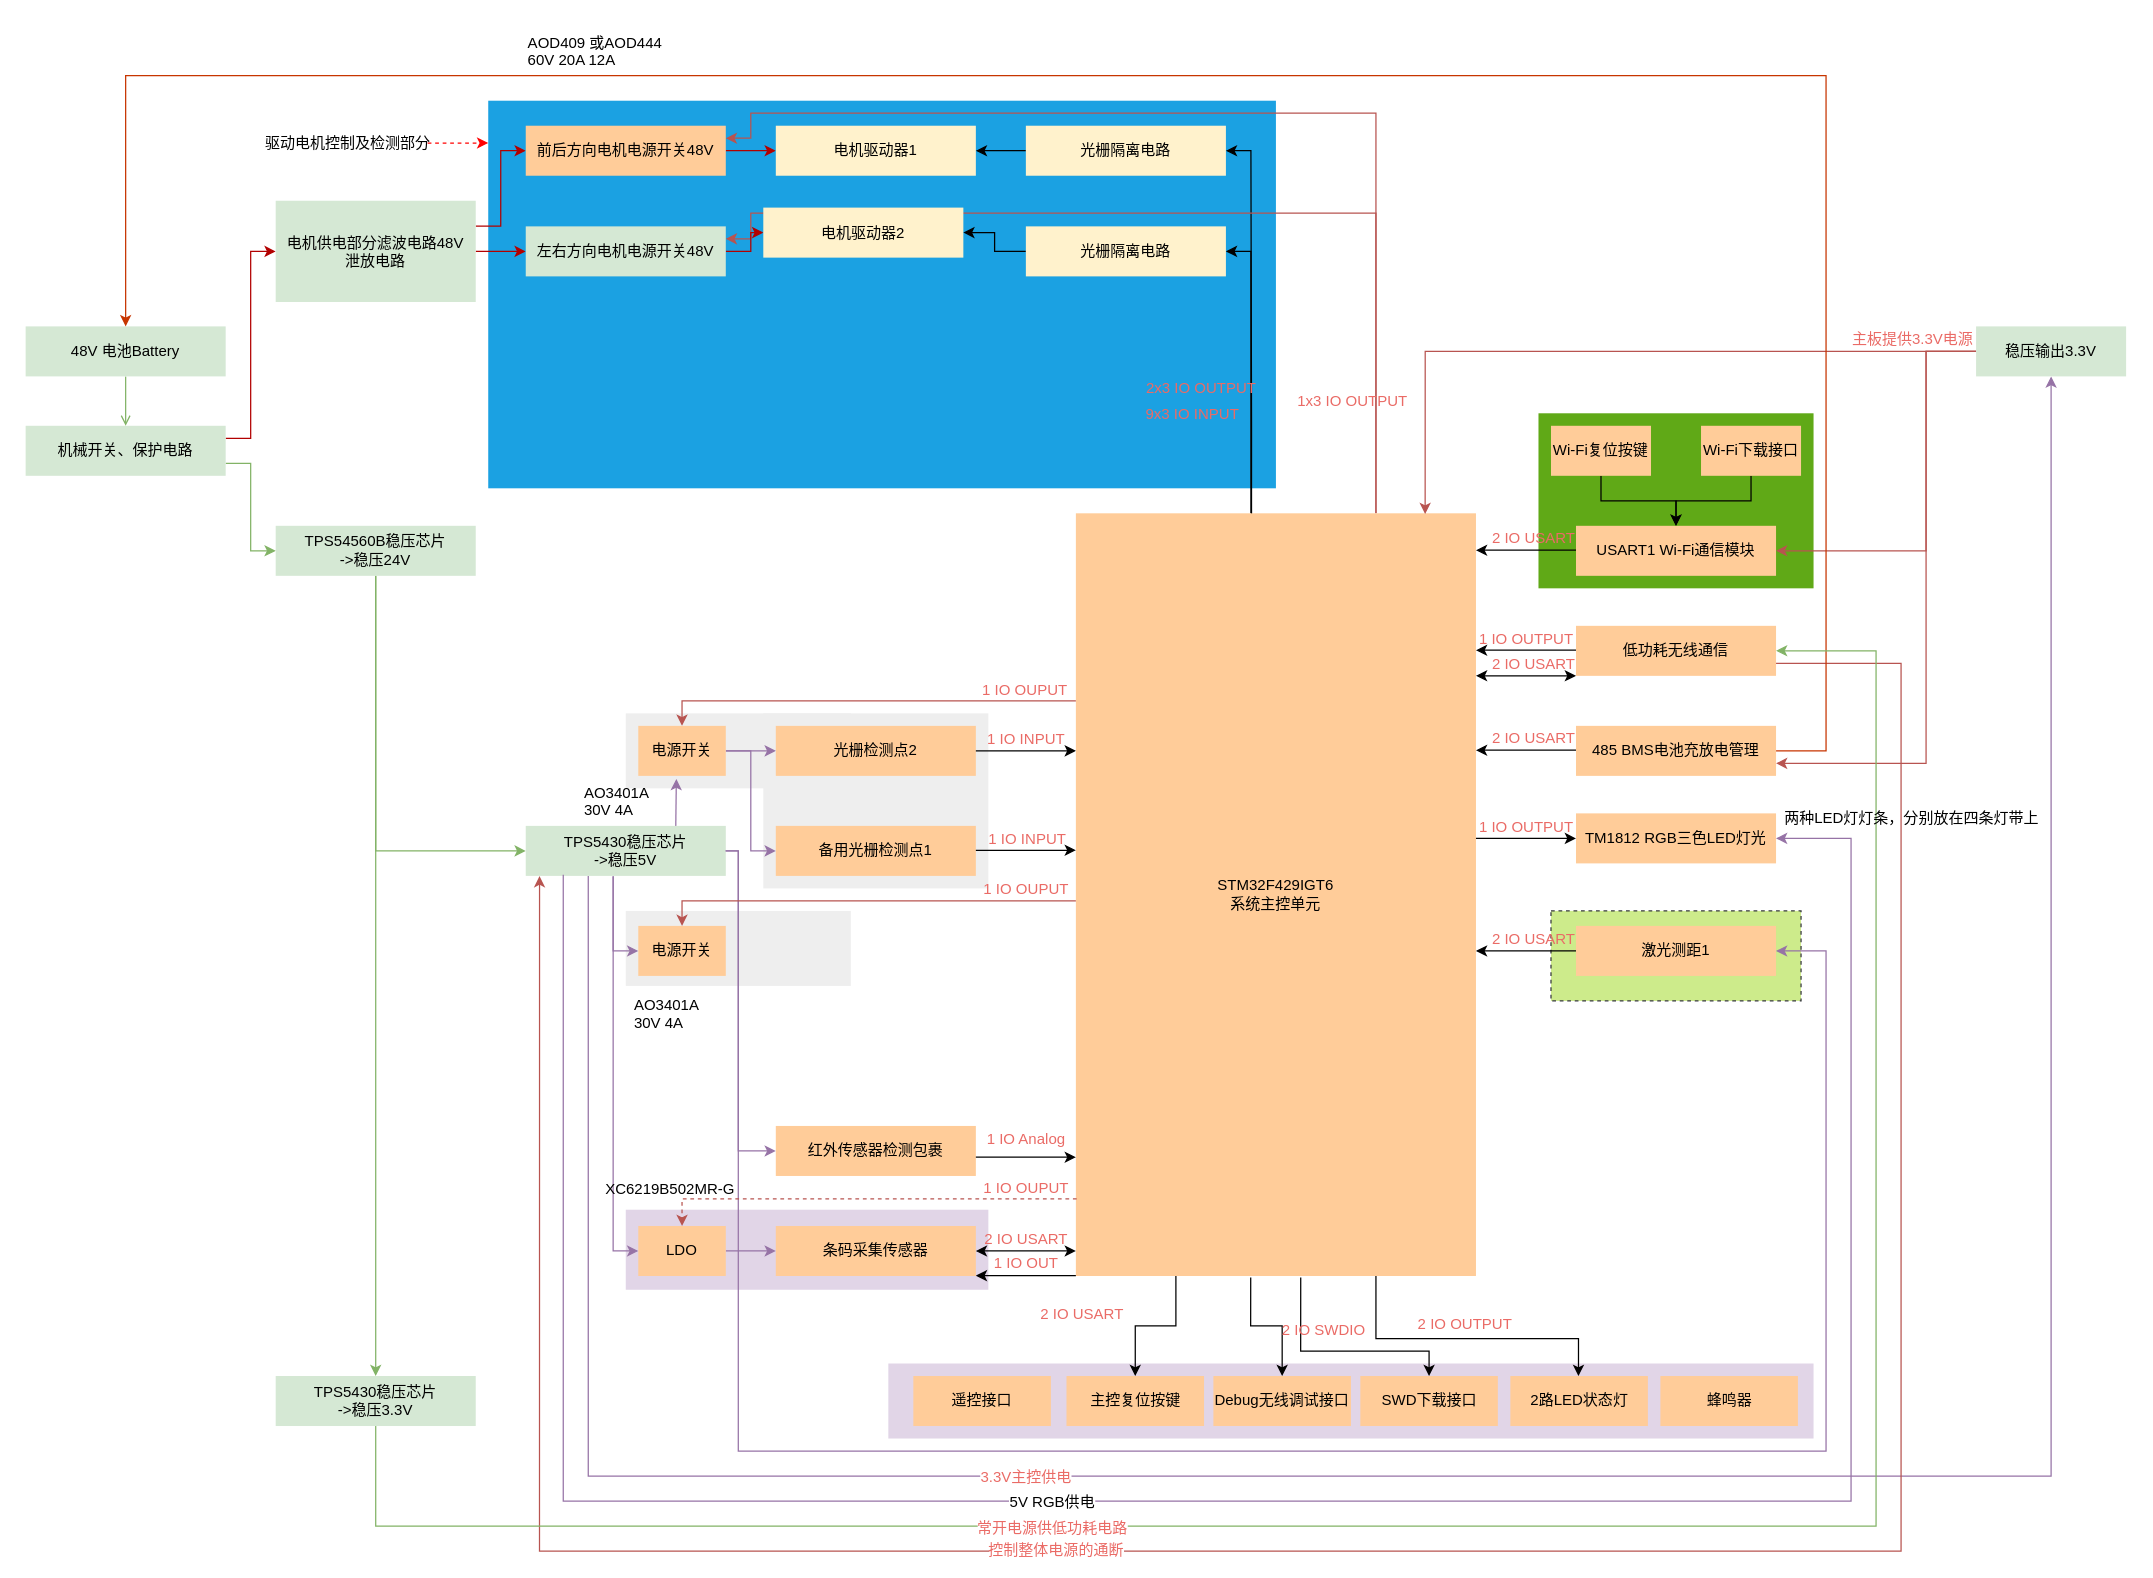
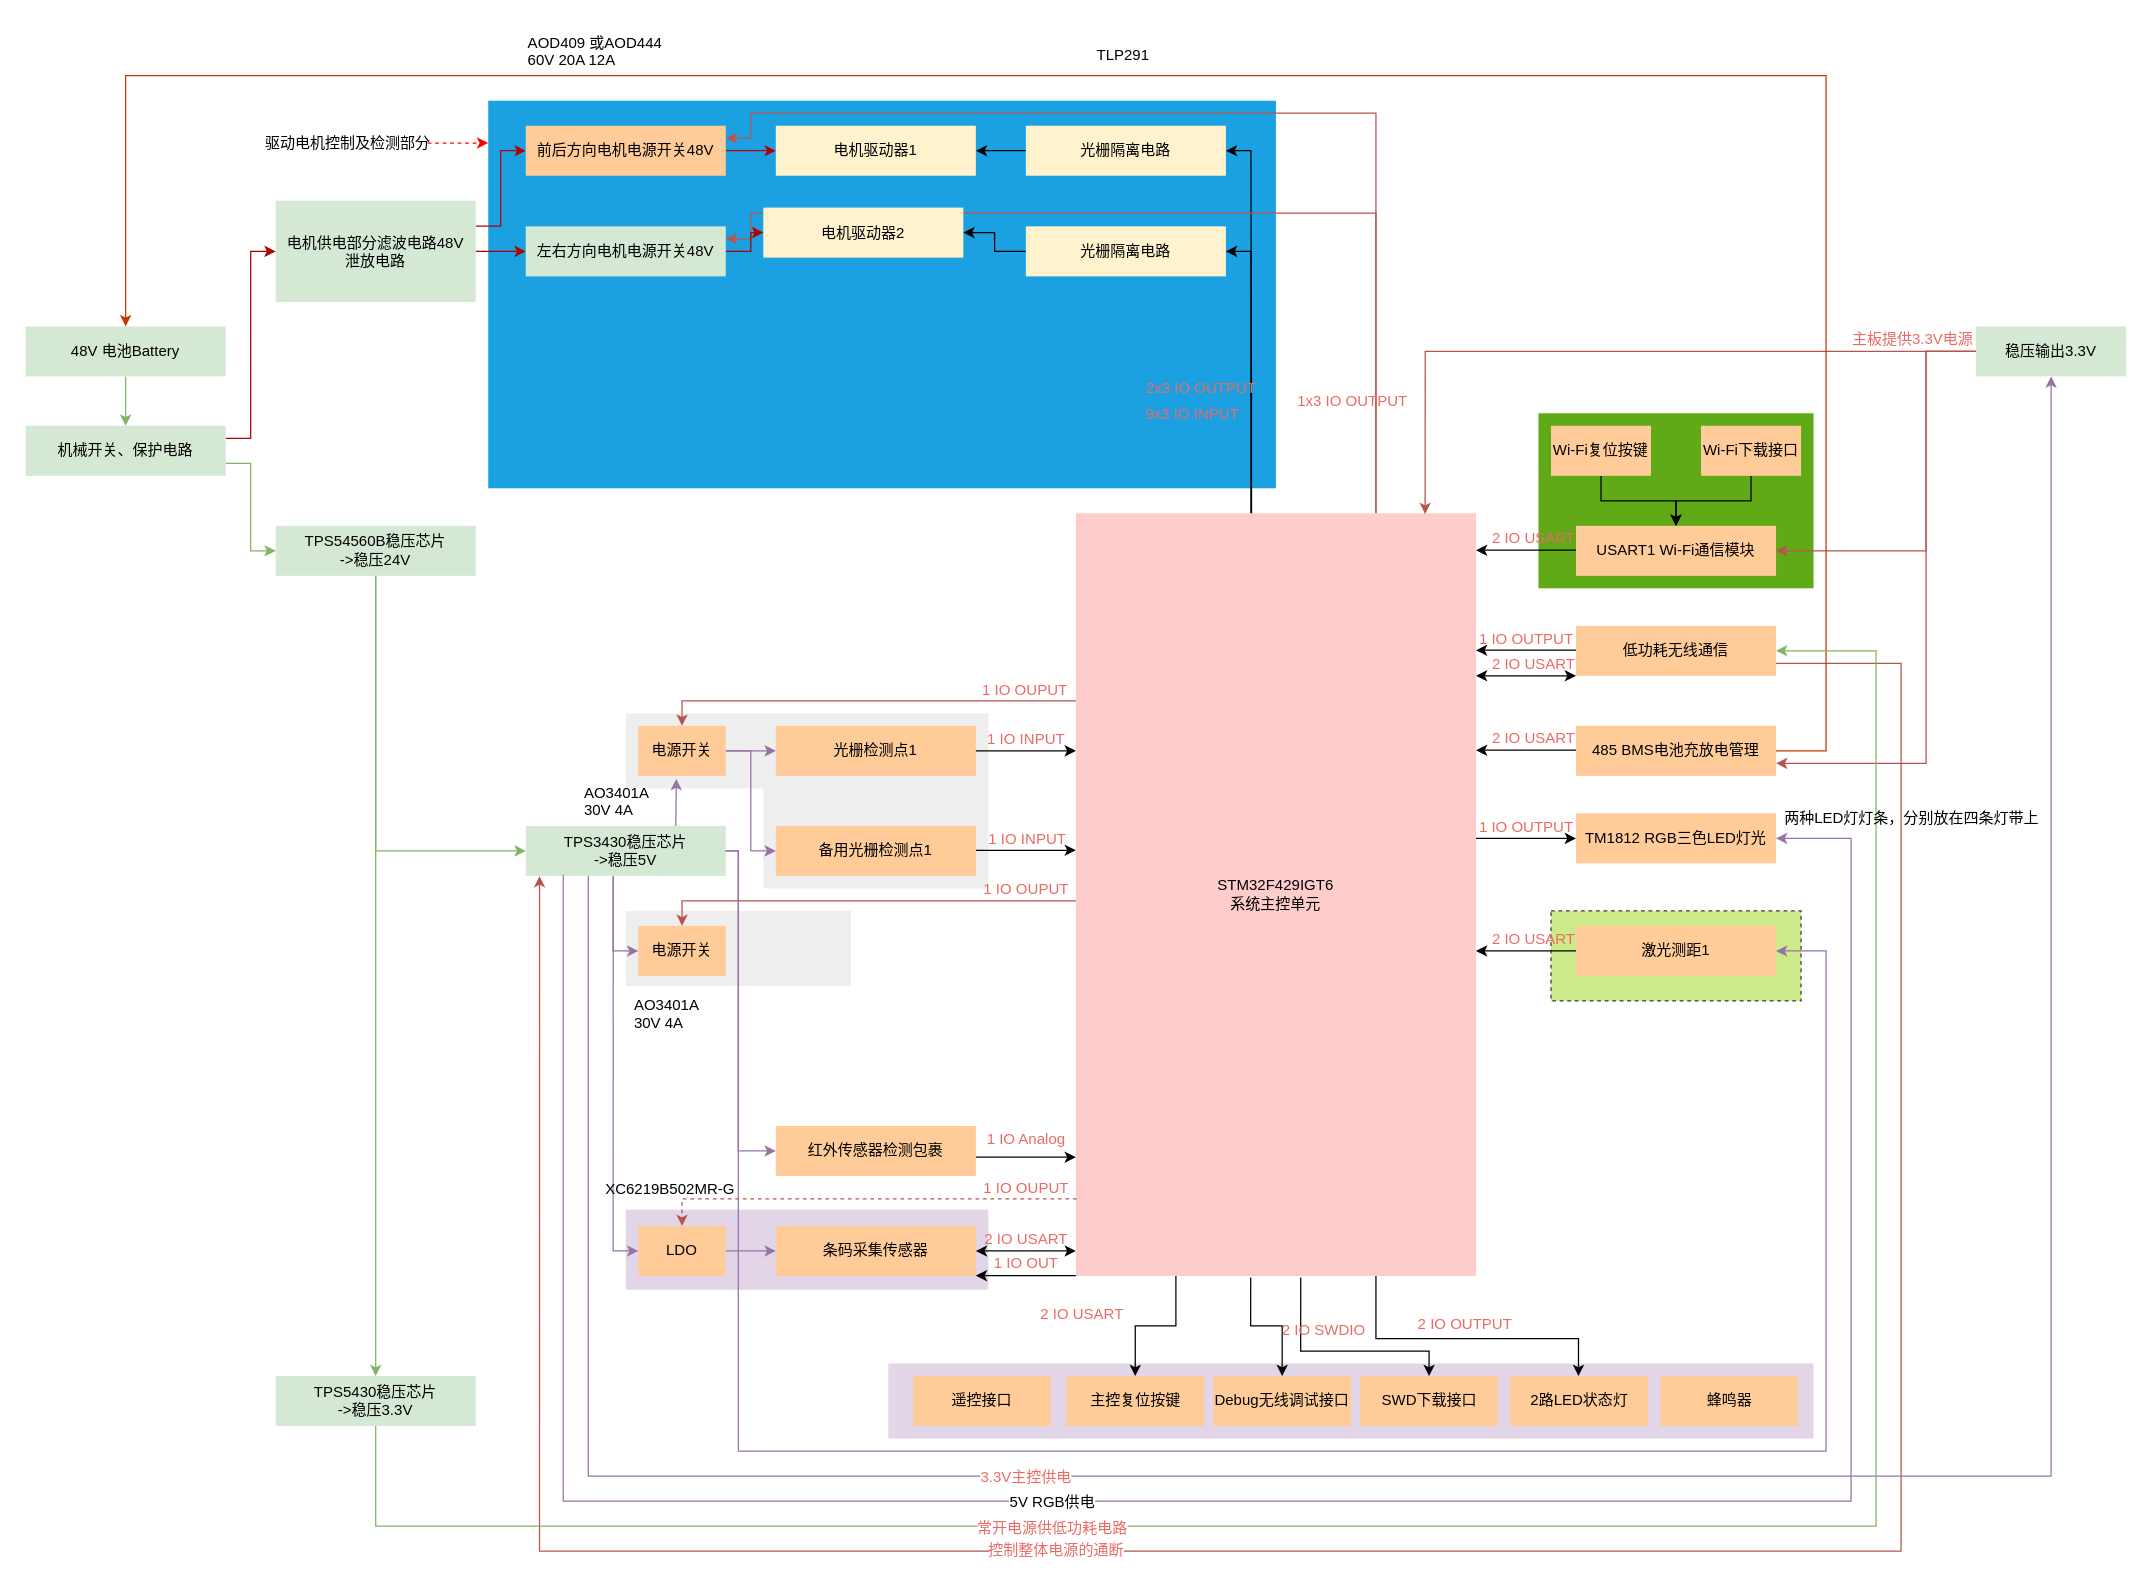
node "TLP291": added
edge "48V 电池Battery" -> "机械开关、保护电路": arrowhead open -> classic
node "光栅检测点2": label "光栅检测点2" -> "光栅检测点1"
node "TPS5430稳压芯片 ->稳压5V": label "TPS5430稳压芯片 ->稳压5V" -> "TPS3430稳压芯片 ->稳压5V"
node "STM32F429IGT6 系统主控单元": fillcolor #ffcc99 -> #ffcccc
